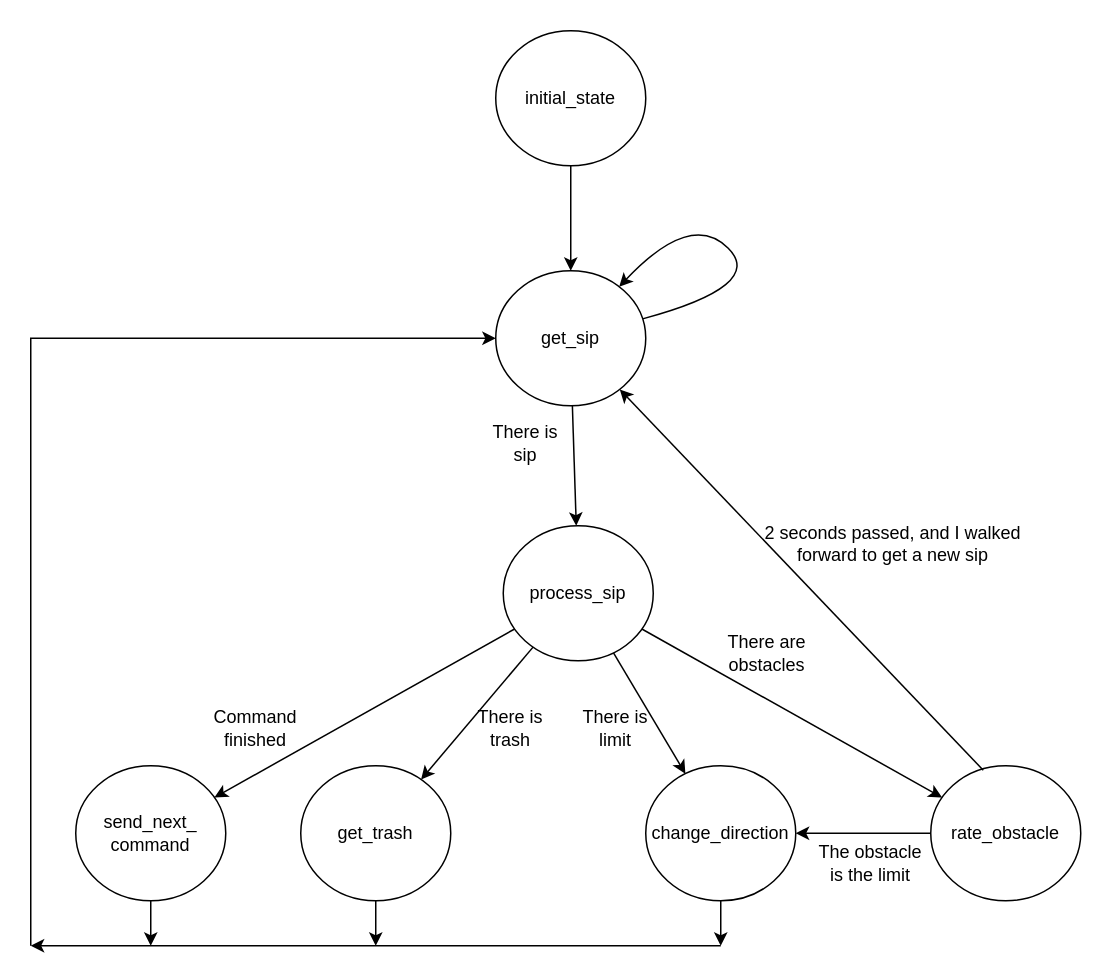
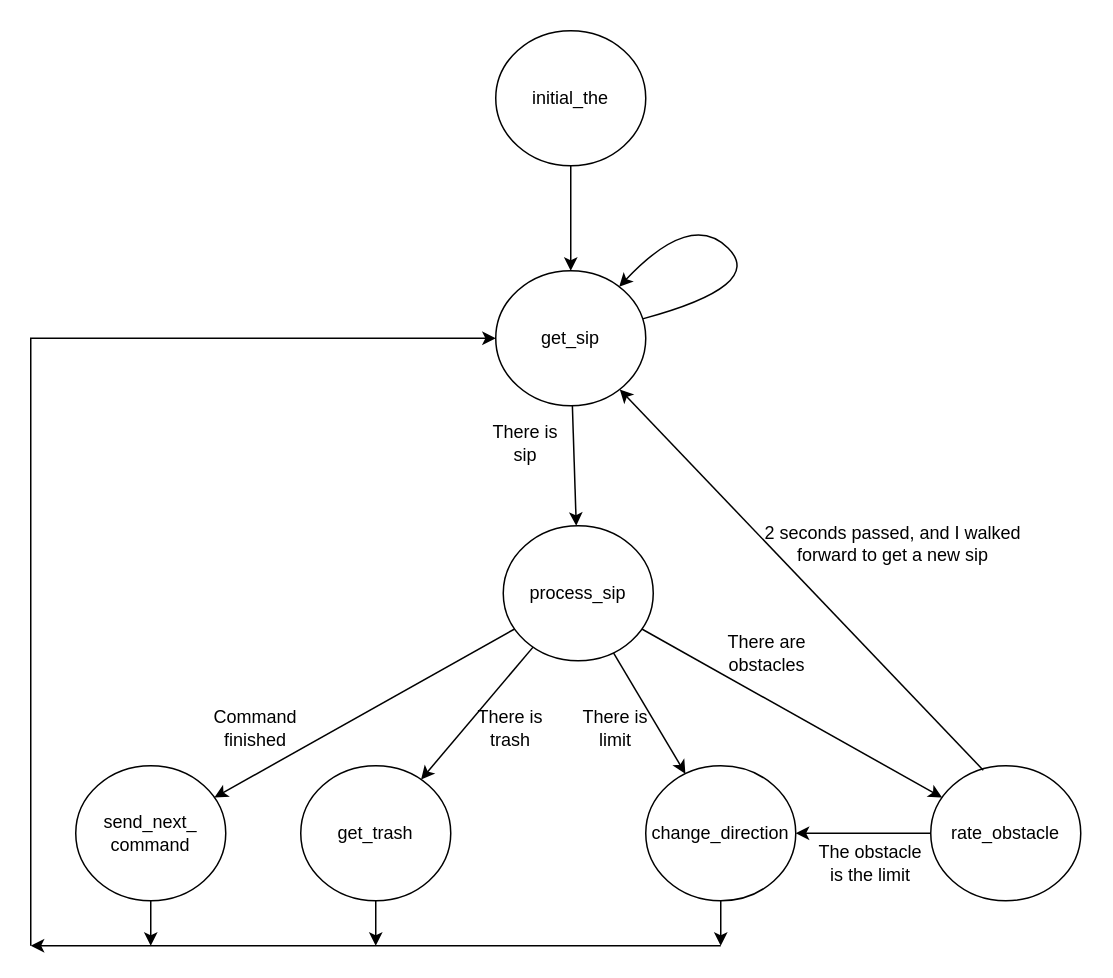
node "initial_state": label "initial_state" -> "initial_the"
